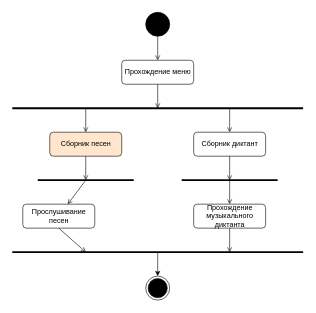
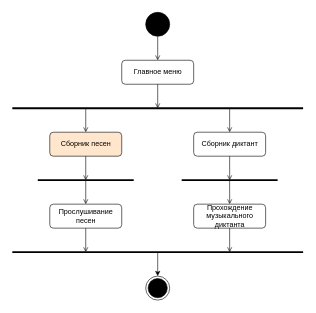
node "Прохождение меню": label "Прохождение меню" -> "Главное меню"
node "Прослушивание песен": moved (59, 216) -> (86, 216)
